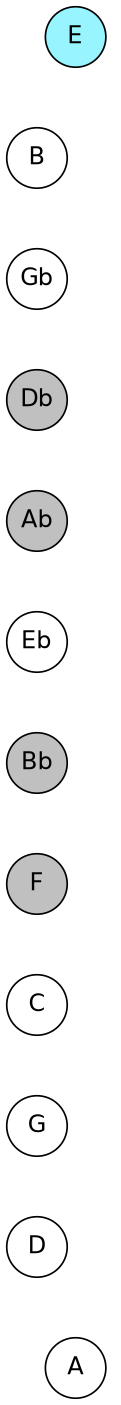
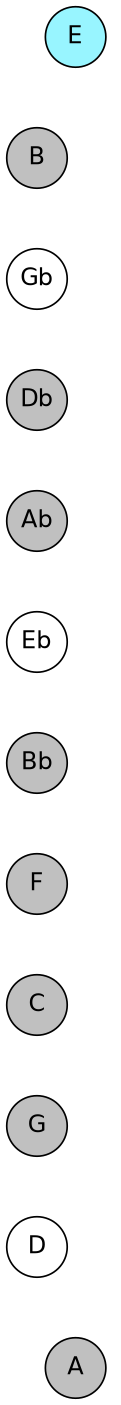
node "B": fillcolor white -> gray
node "C": fillcolor white -> gray
node "G": fillcolor white -> gray
node "A": fillcolor white -> gray
